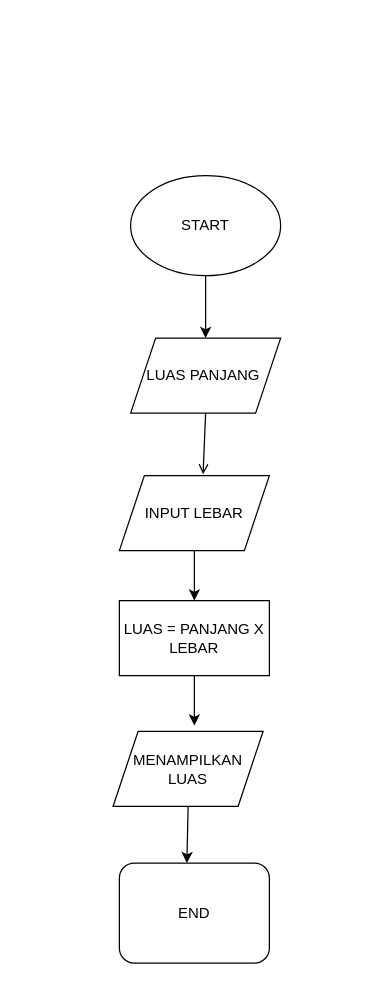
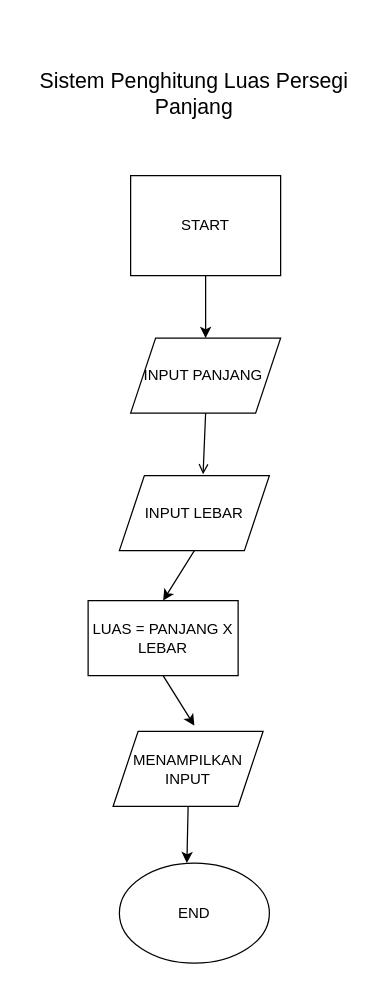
node "Sistem Penghitung Luas Persegi Panjang": added
node "START": shape ellipse -> rectangle
node "LUAS PANJANG": label "LUAS PANJANG" -> "INPUT PANJANG"
node "LUAS = PANJANG X LEBAR": moved (194, 638) -> (163, 638)
node "MENAMPILKAN LUAS": label "MENAMPILKAN LUAS" -> "MENAMPILKAN INPUT"
node "END": shape rounded rectangle -> ellipse
